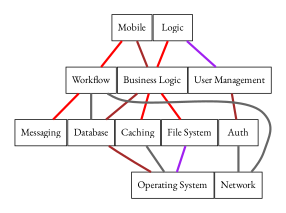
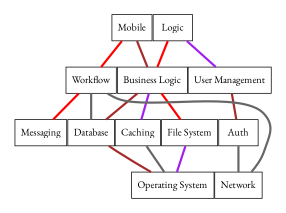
edge "Business Logic" -- "Caching": color red -> purple
